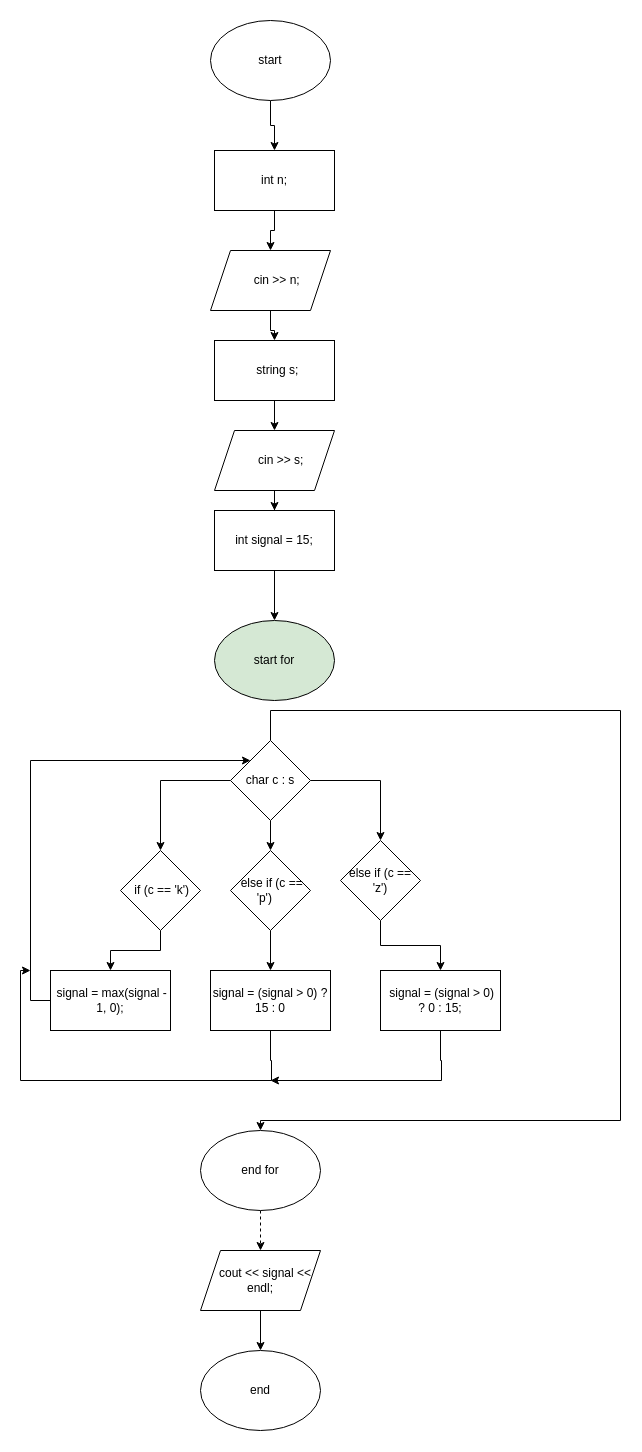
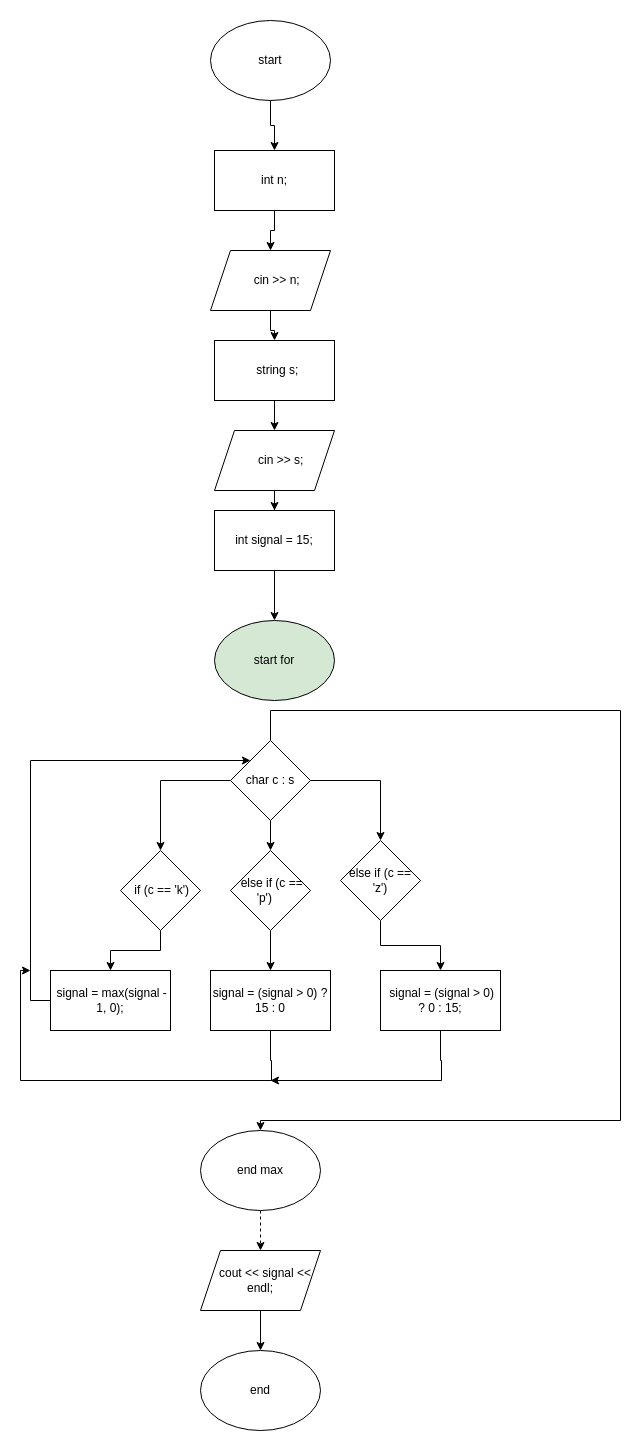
node "end for": label "end for" -> "end max"
